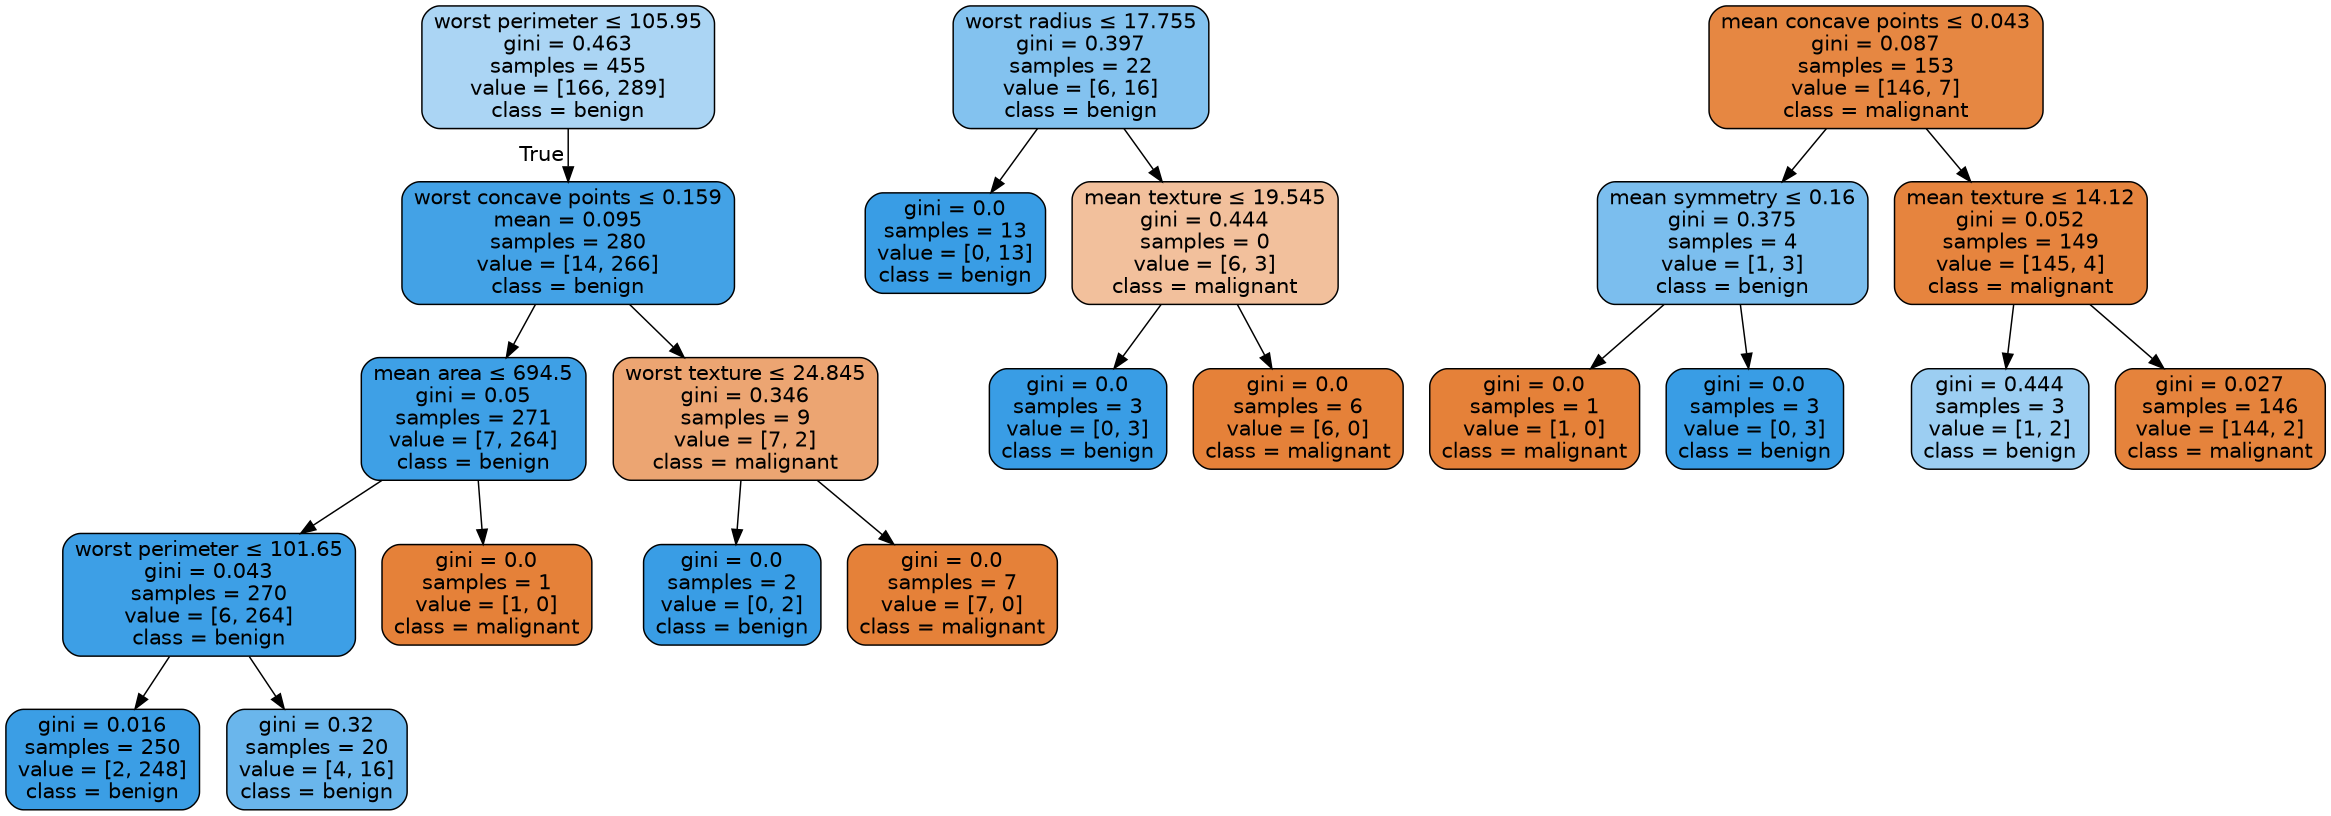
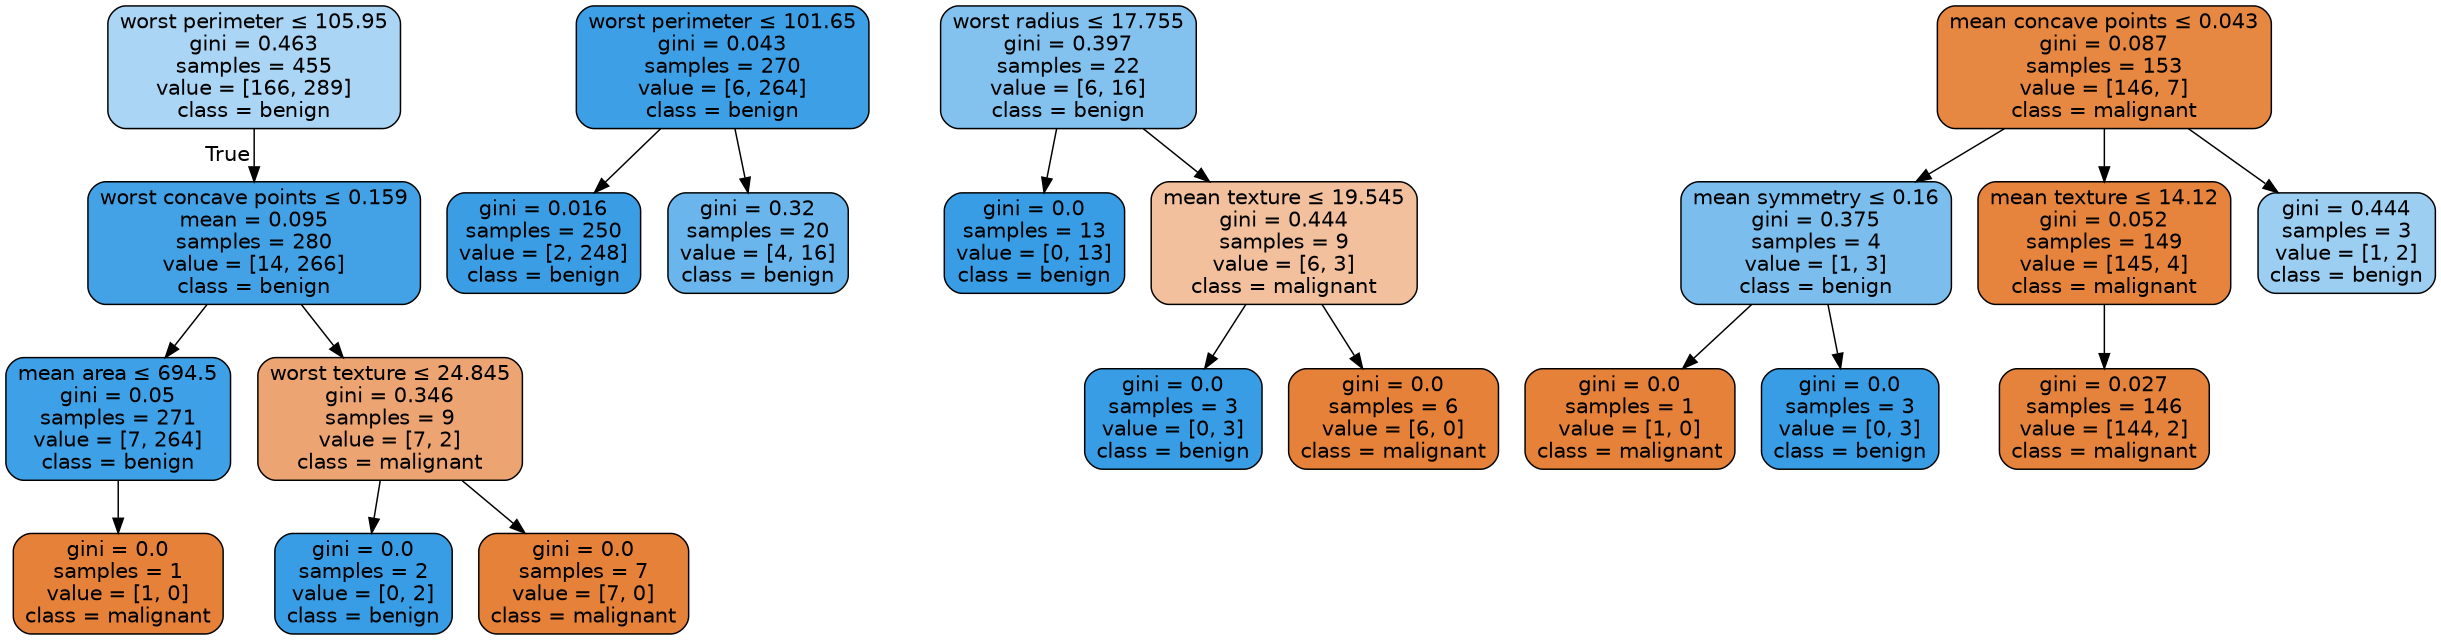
node "mean texture ≤ 19.545": text "samples = 0" -> "samples = 9"
edge "mean texture ≤ 14.12" -> "gini = 0.444": now "mean concave points ≤ 0.043" -> "gini = 0.444"
edge "mean area ≤ 694.5" -> "worst perimeter ≤ 101.65": removed
